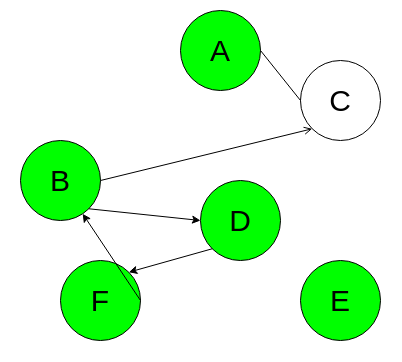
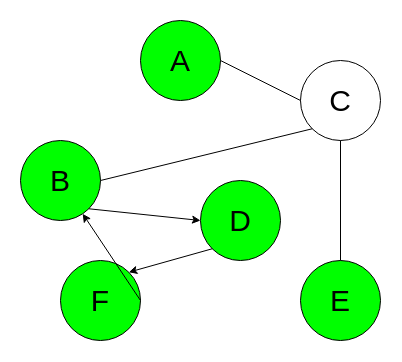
node "A": moved (221, 51) -> (181, 61)
edge "B" -> "C": arrowhead open -> none
edge "C" -- "E": added
